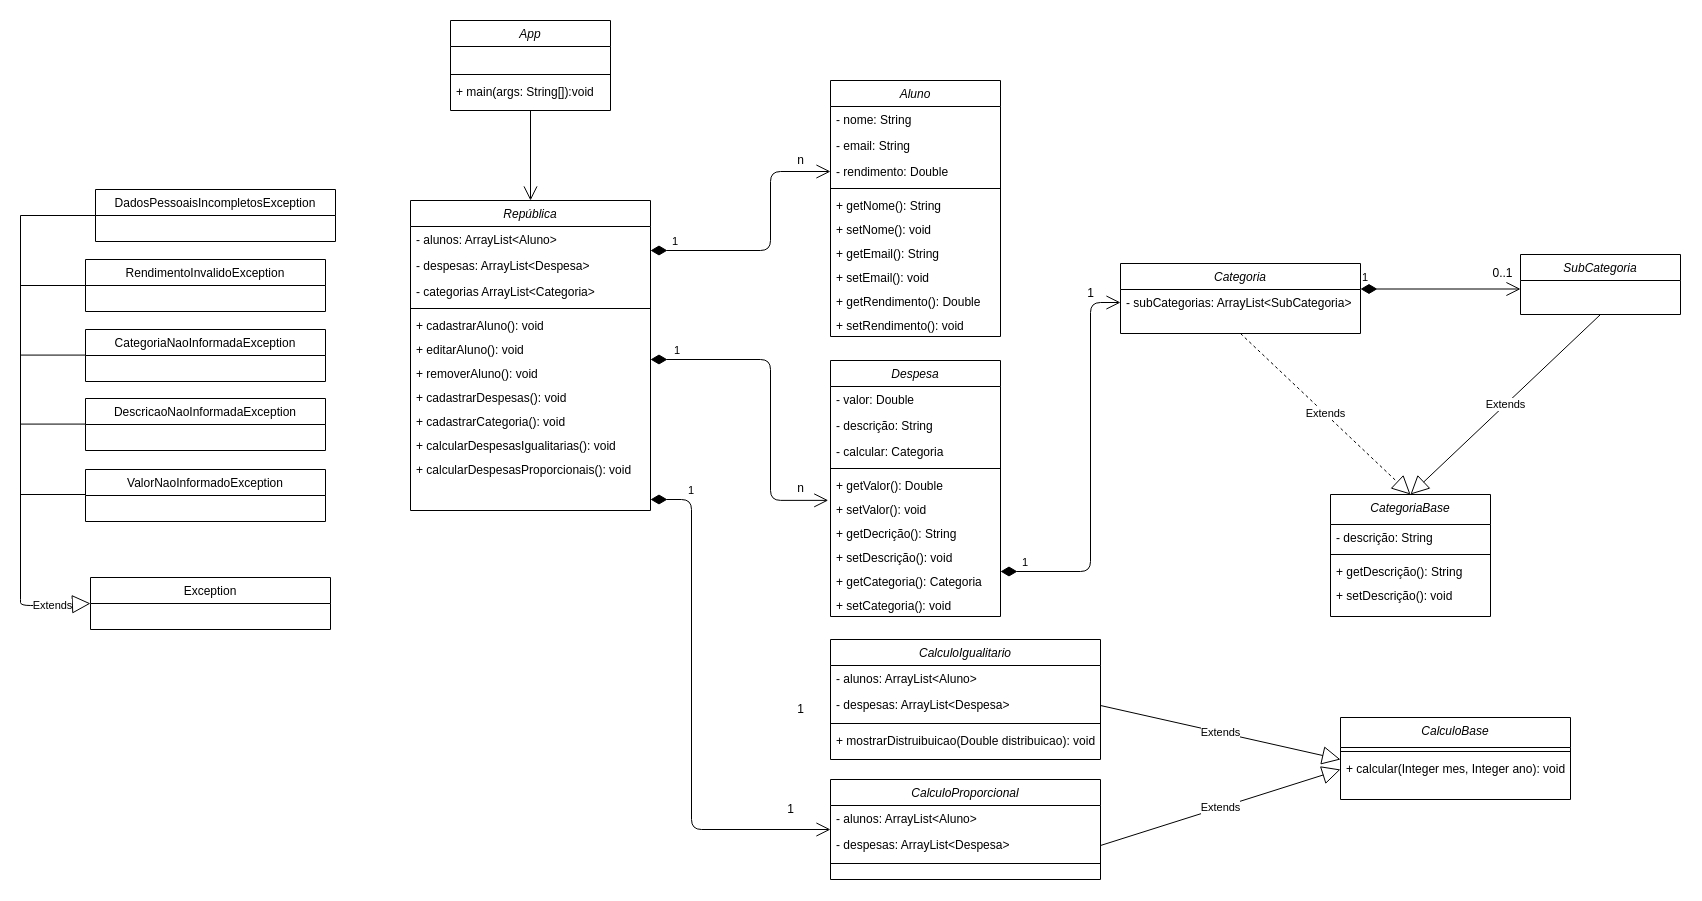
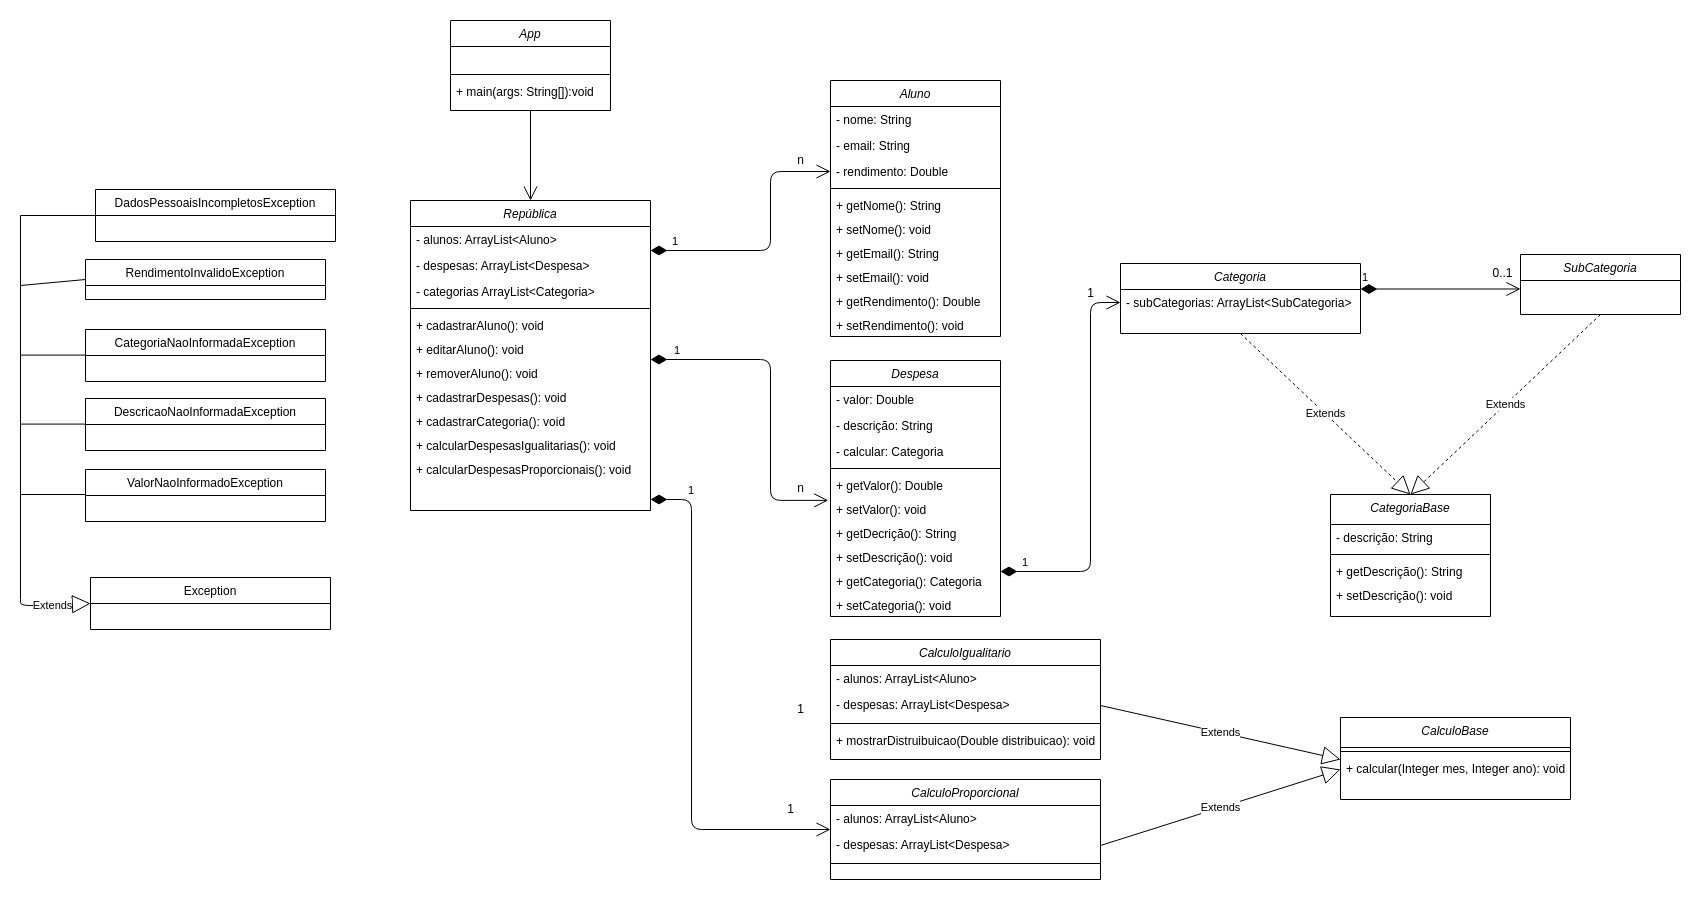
node "RendimentoInvalidoException": size 240x52 -> 240x40
edge "SubCategoria" -> "CategoriaBase": style solid -> dashed
